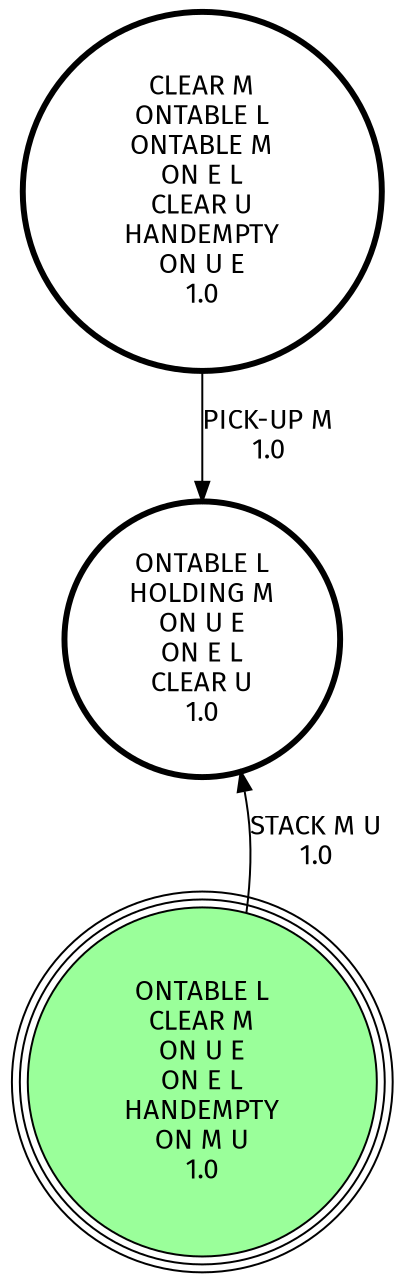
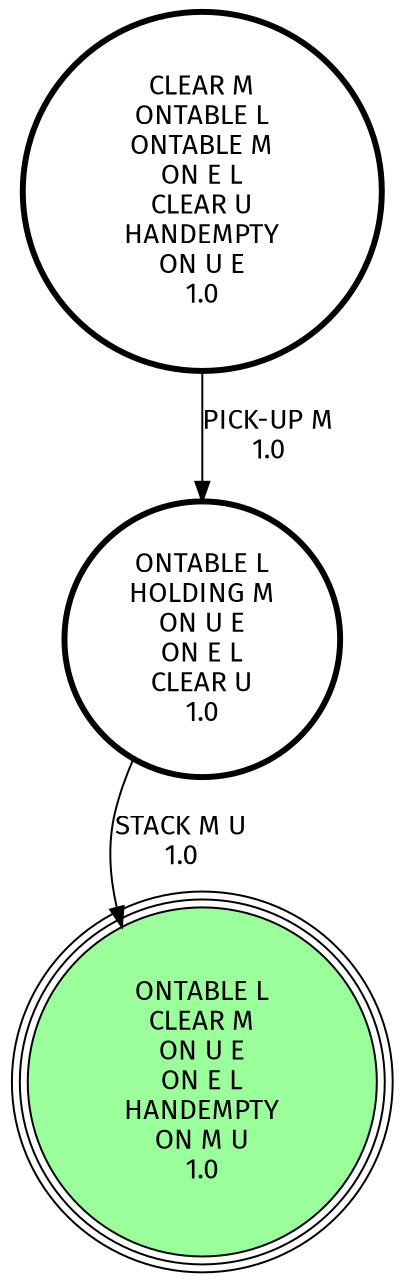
edge "ONTABLE L CLEAR M ON U E ON E L HANDEMPTY ON M U 1.0" -> "ONTABLE L HOLDING M ON U E ON E L CLEAR U 1.0": reversed
